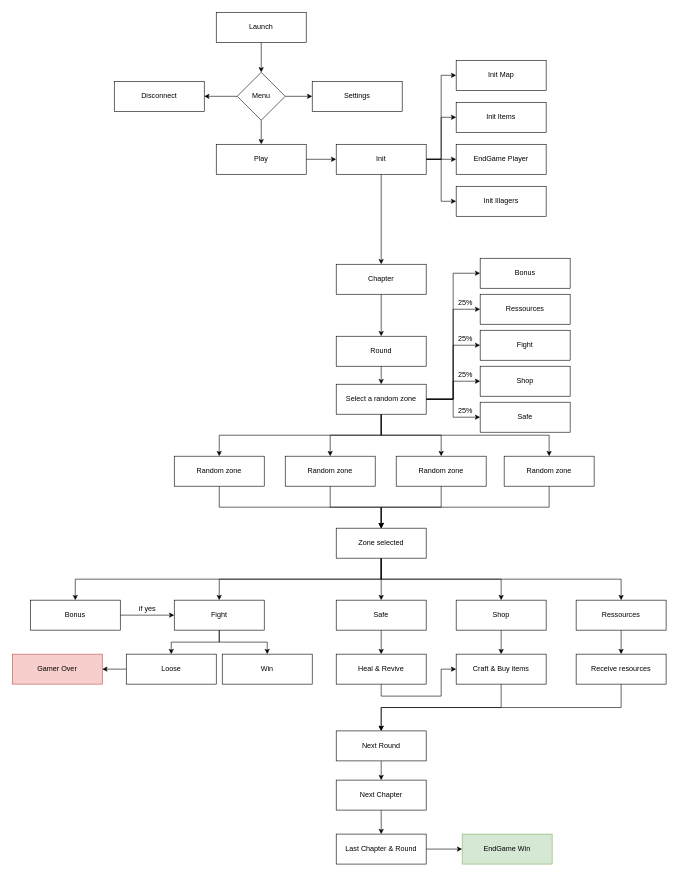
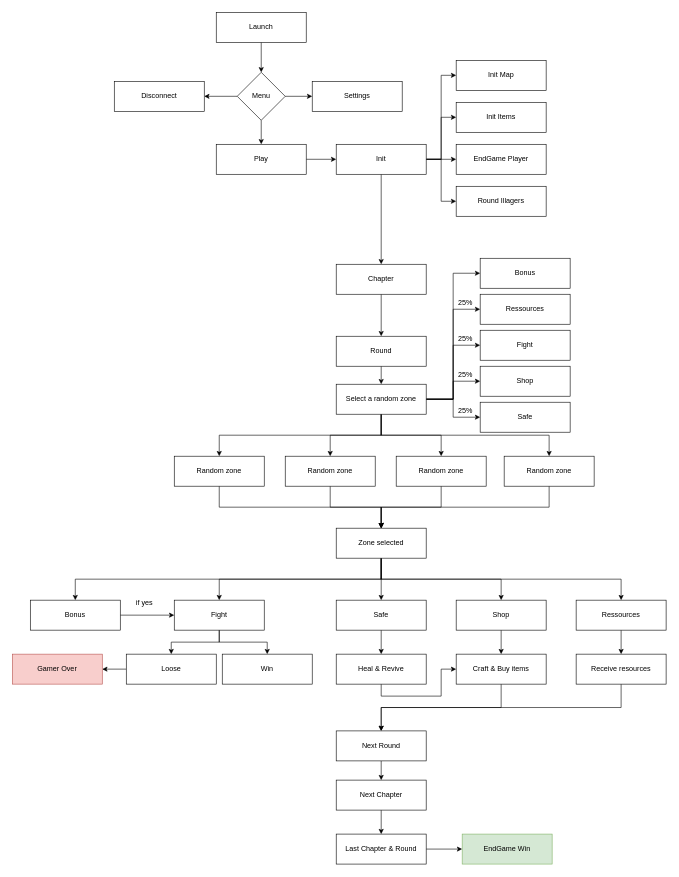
node "Init Illagers": label "Init Illagers" -> "Round Illagers"
node "if yes": moved (147, 609) -> (144, 603)
